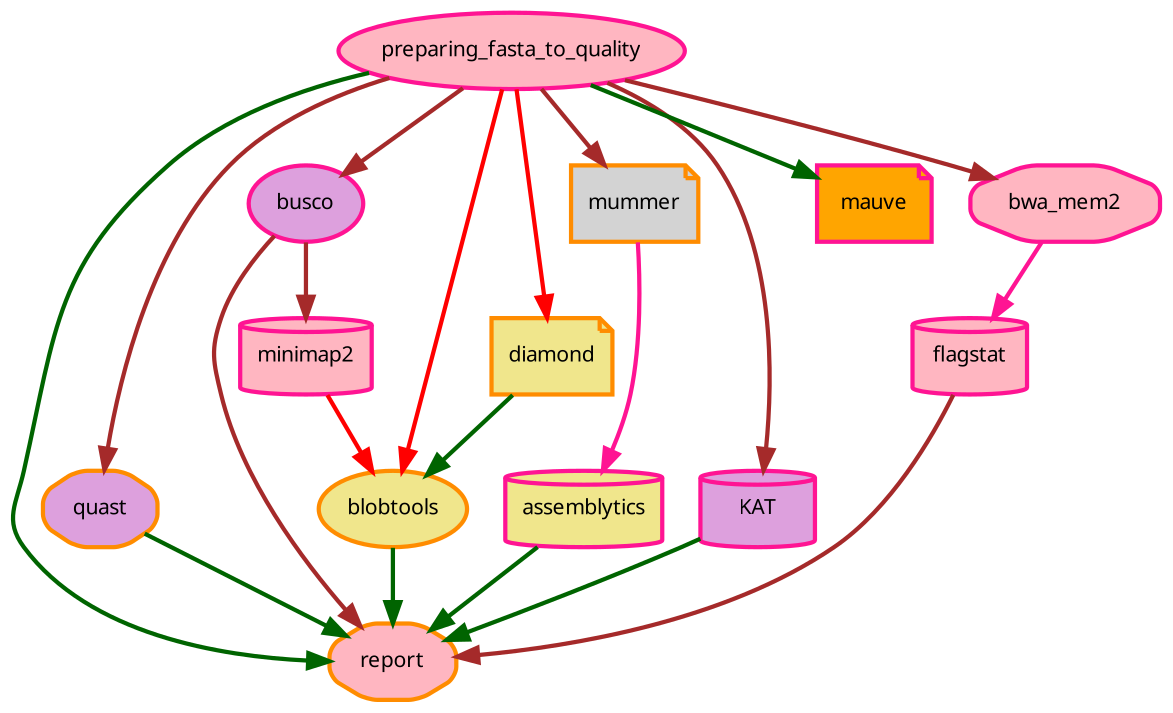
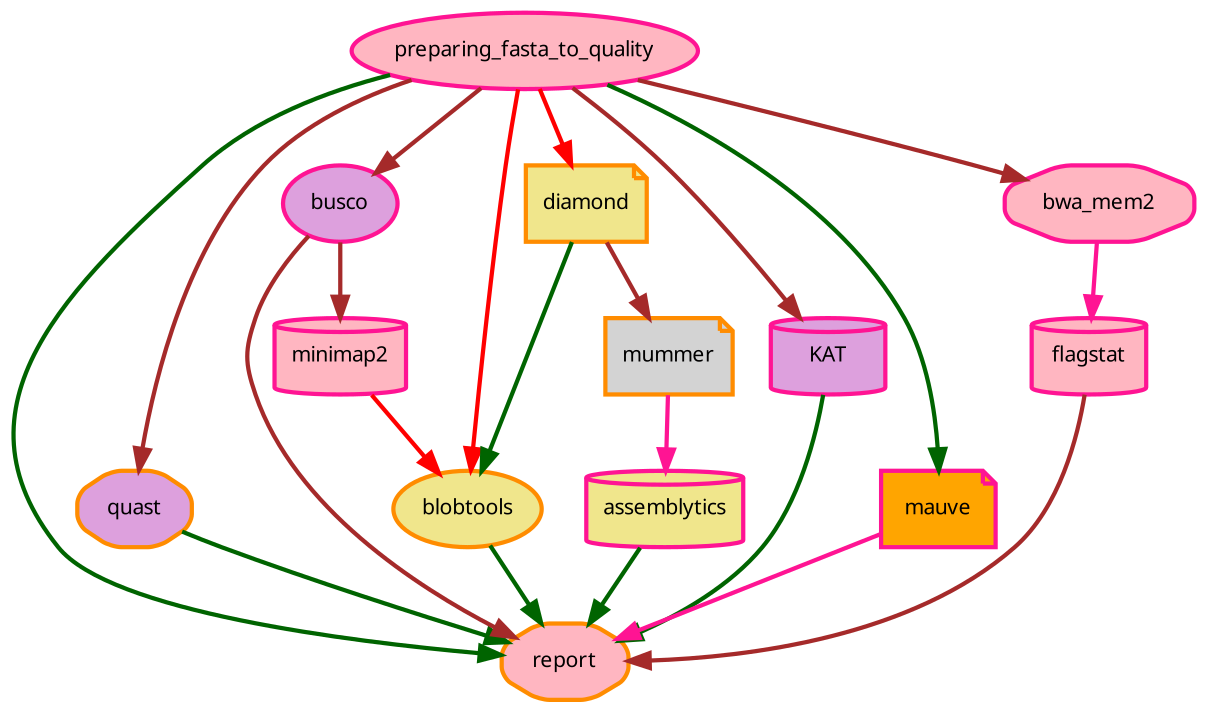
edge "preparing_fasta_to_quality" -> "mummer": now "diamond" -> "mummer"
edge "mauve" -> "report": added
